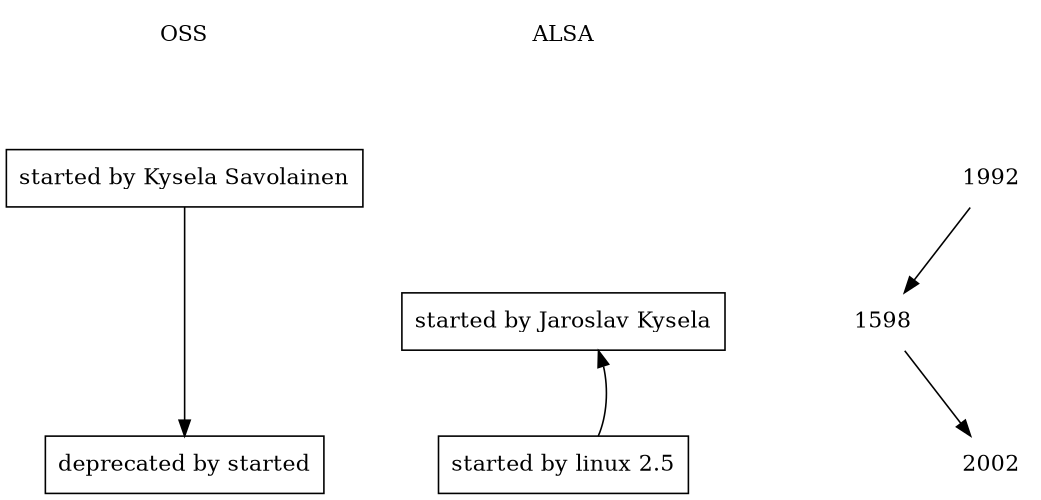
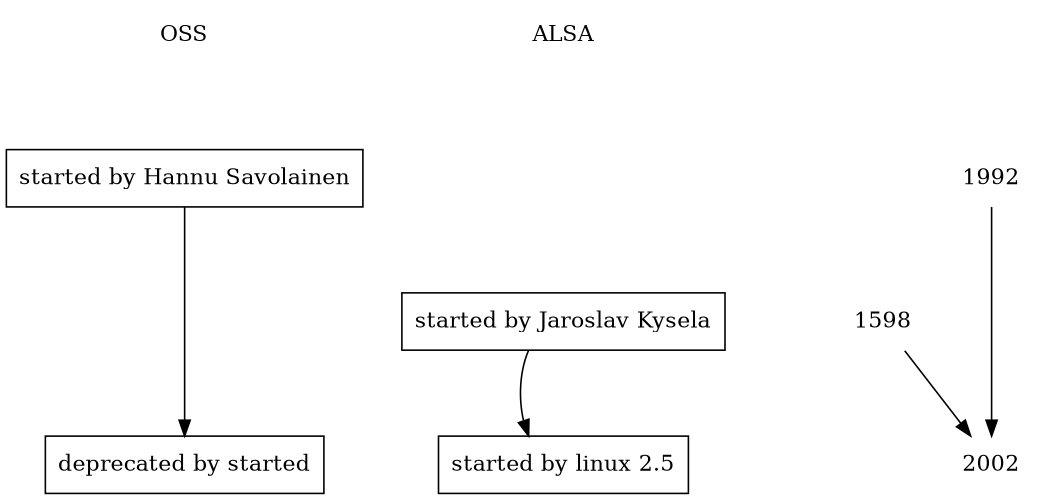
node "started by Kysela Savolainen": label "started by Kysela Savolainen" -> "started by Hannu Savolainen"
edge "1992" -> "1598": now "1992" -> "2002"
edge "started by linux 2.5" -> "started by Jaroslav Kysela": reversed
